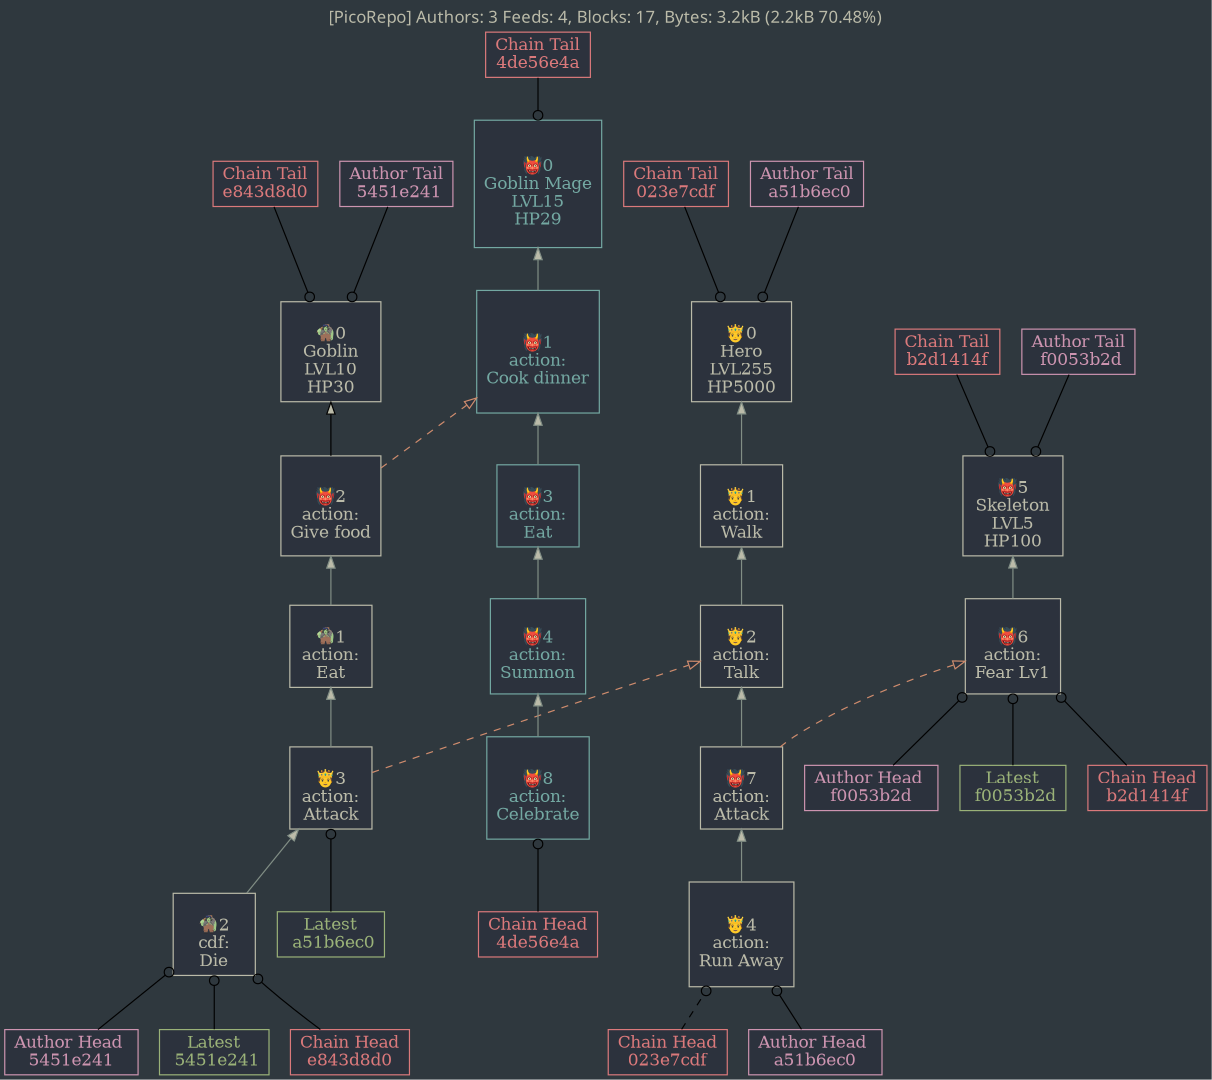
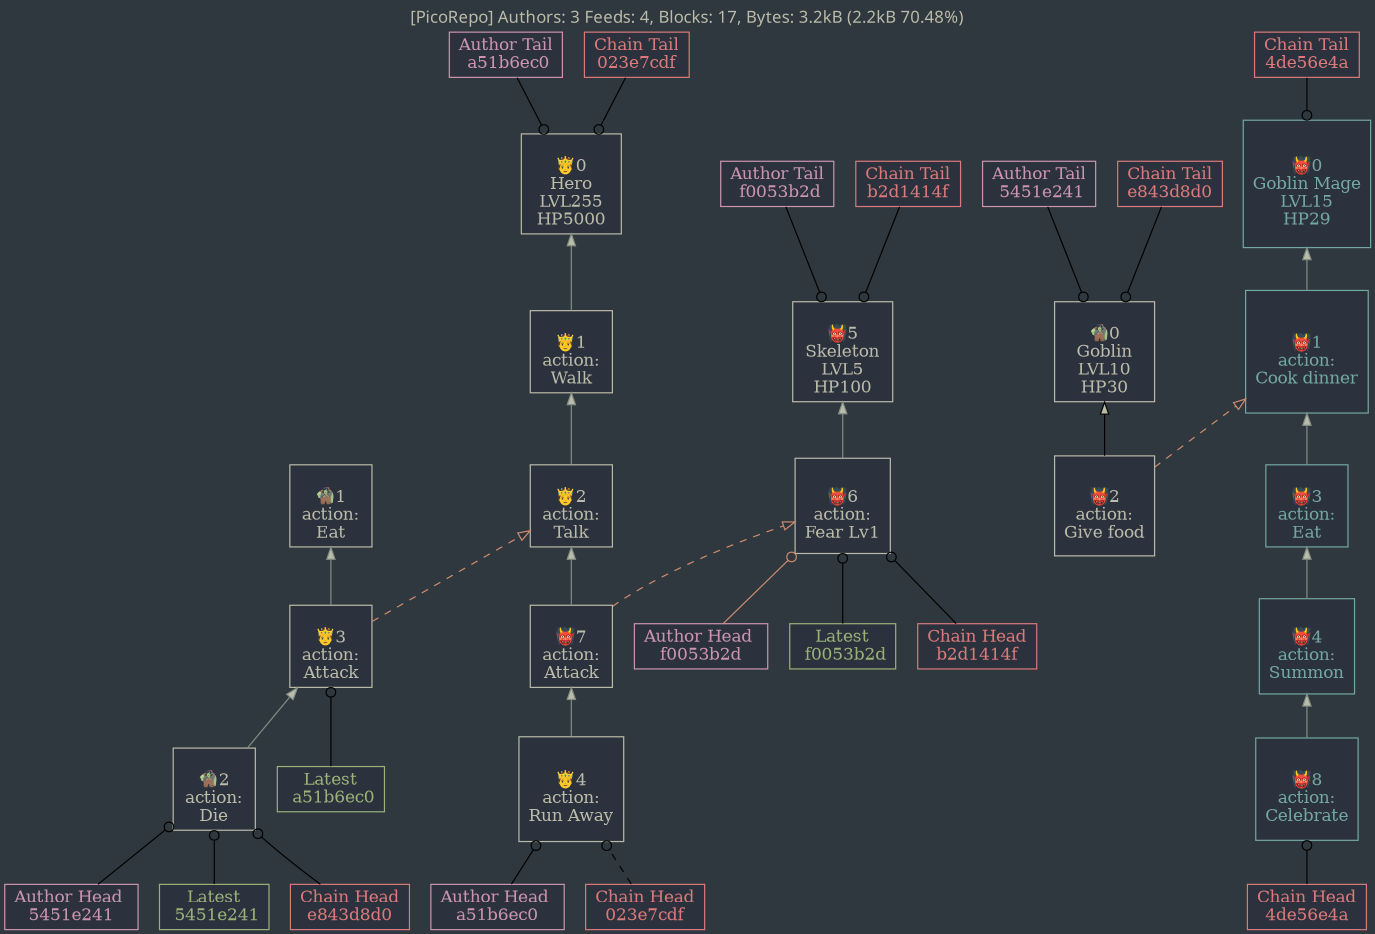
edge "🧌1 action: Eat" -> "👹2 action: Give food": removed
edge "Author Head f0053b2d" -> "👹6 action: Fear Lv1": color black -> #d08c6d
node "🧌2 cdf: Die": label "🧌2 cdf: Die" -> "🧌2 action: Die"
